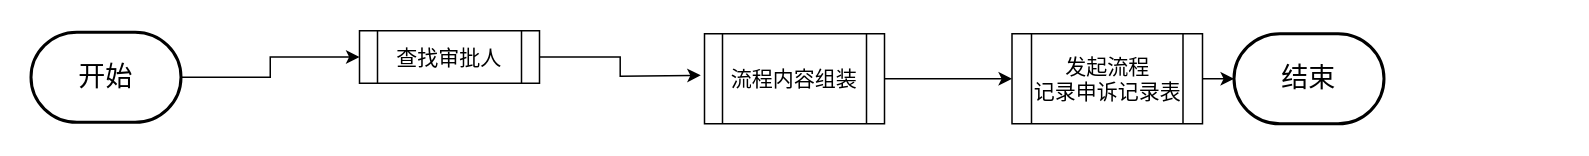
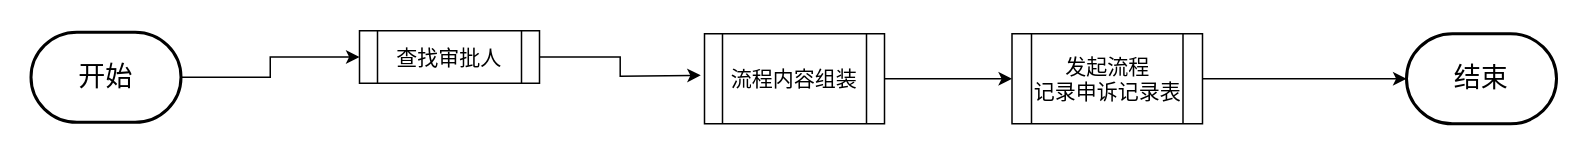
node "结束": moved (1309, 79) -> (1481, 79)
